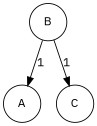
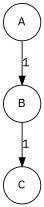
edge "B" -> "A": reversed
